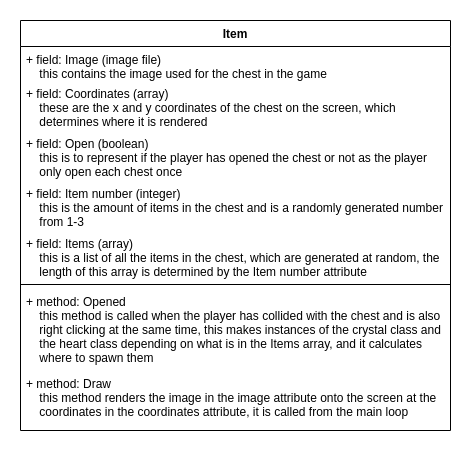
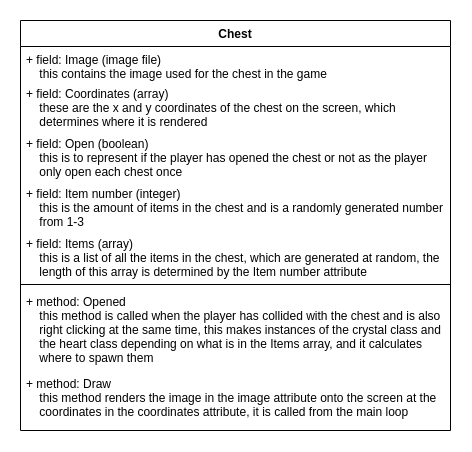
node "Item": label "Item" -> "Chest"
